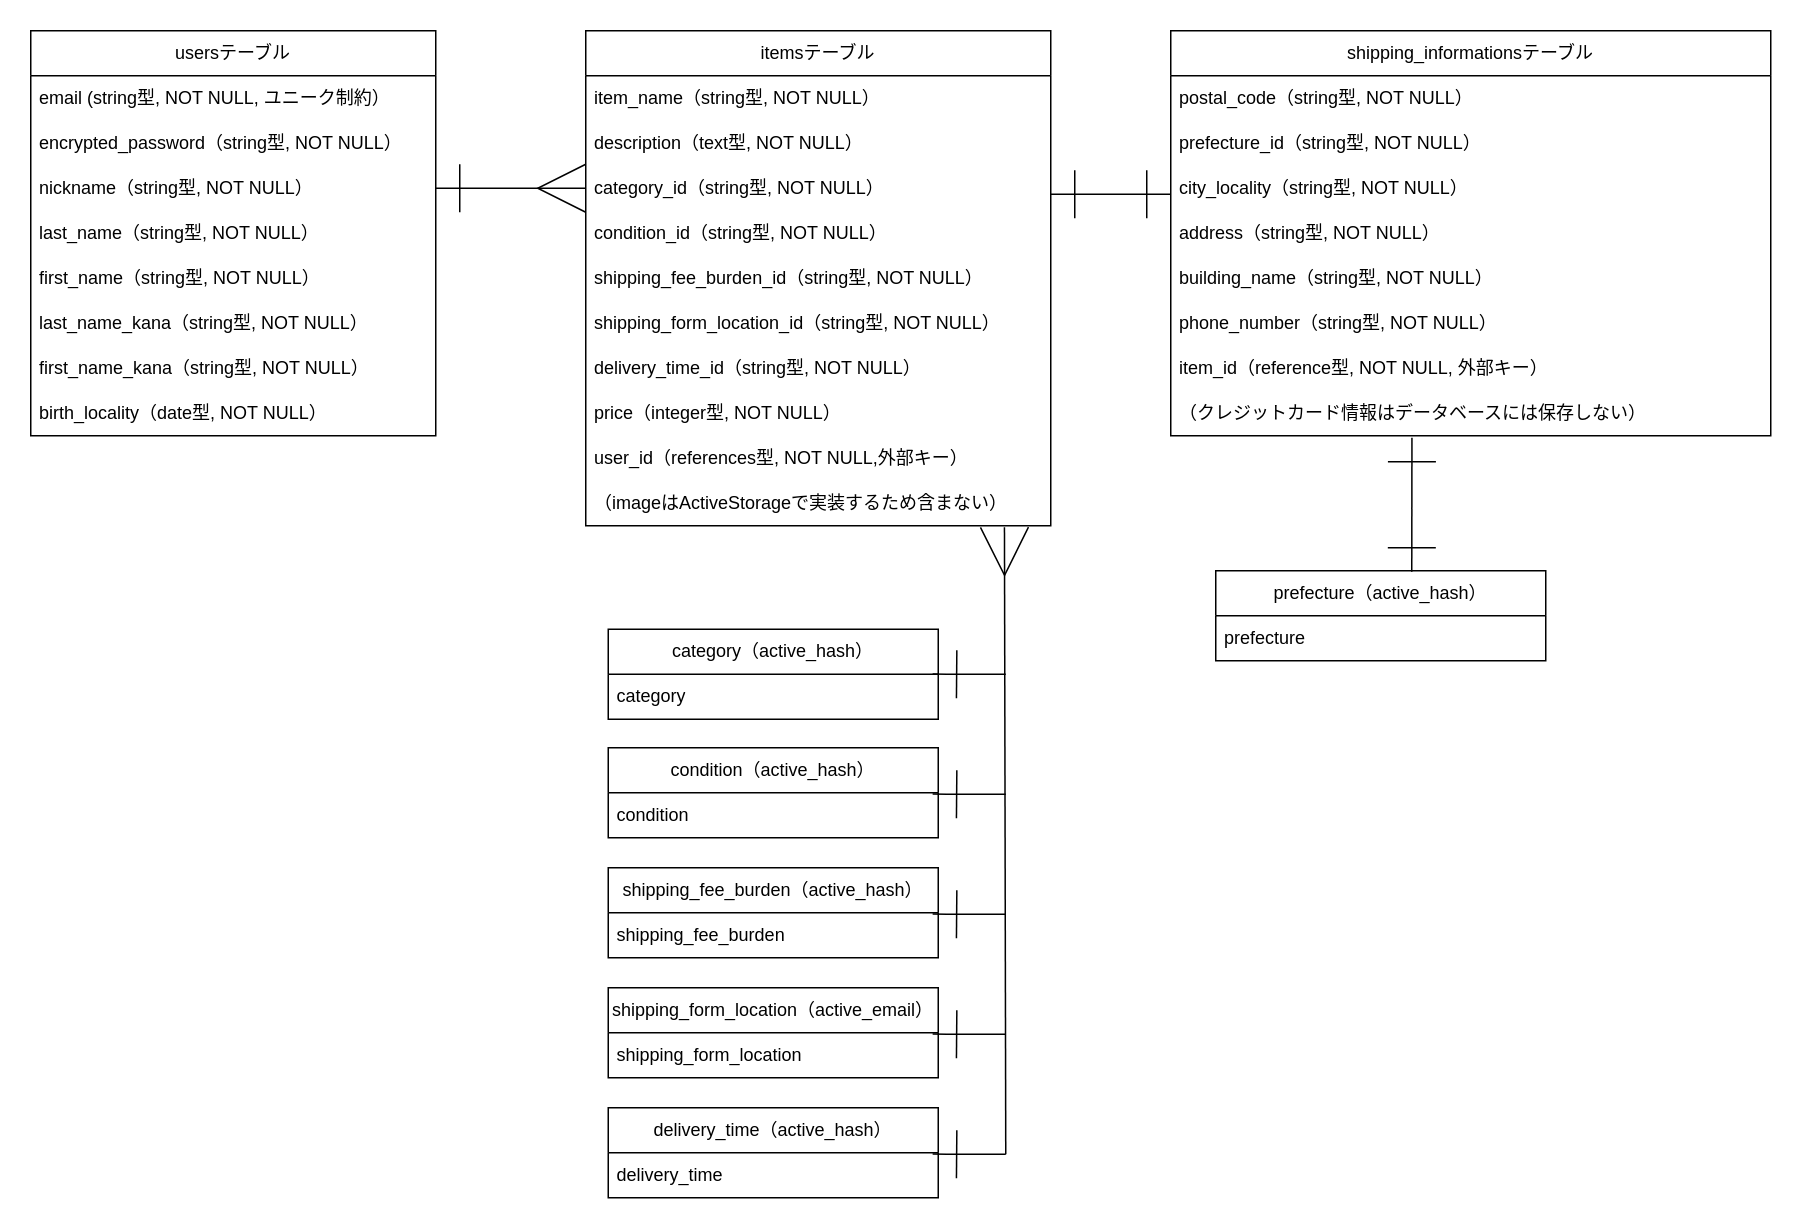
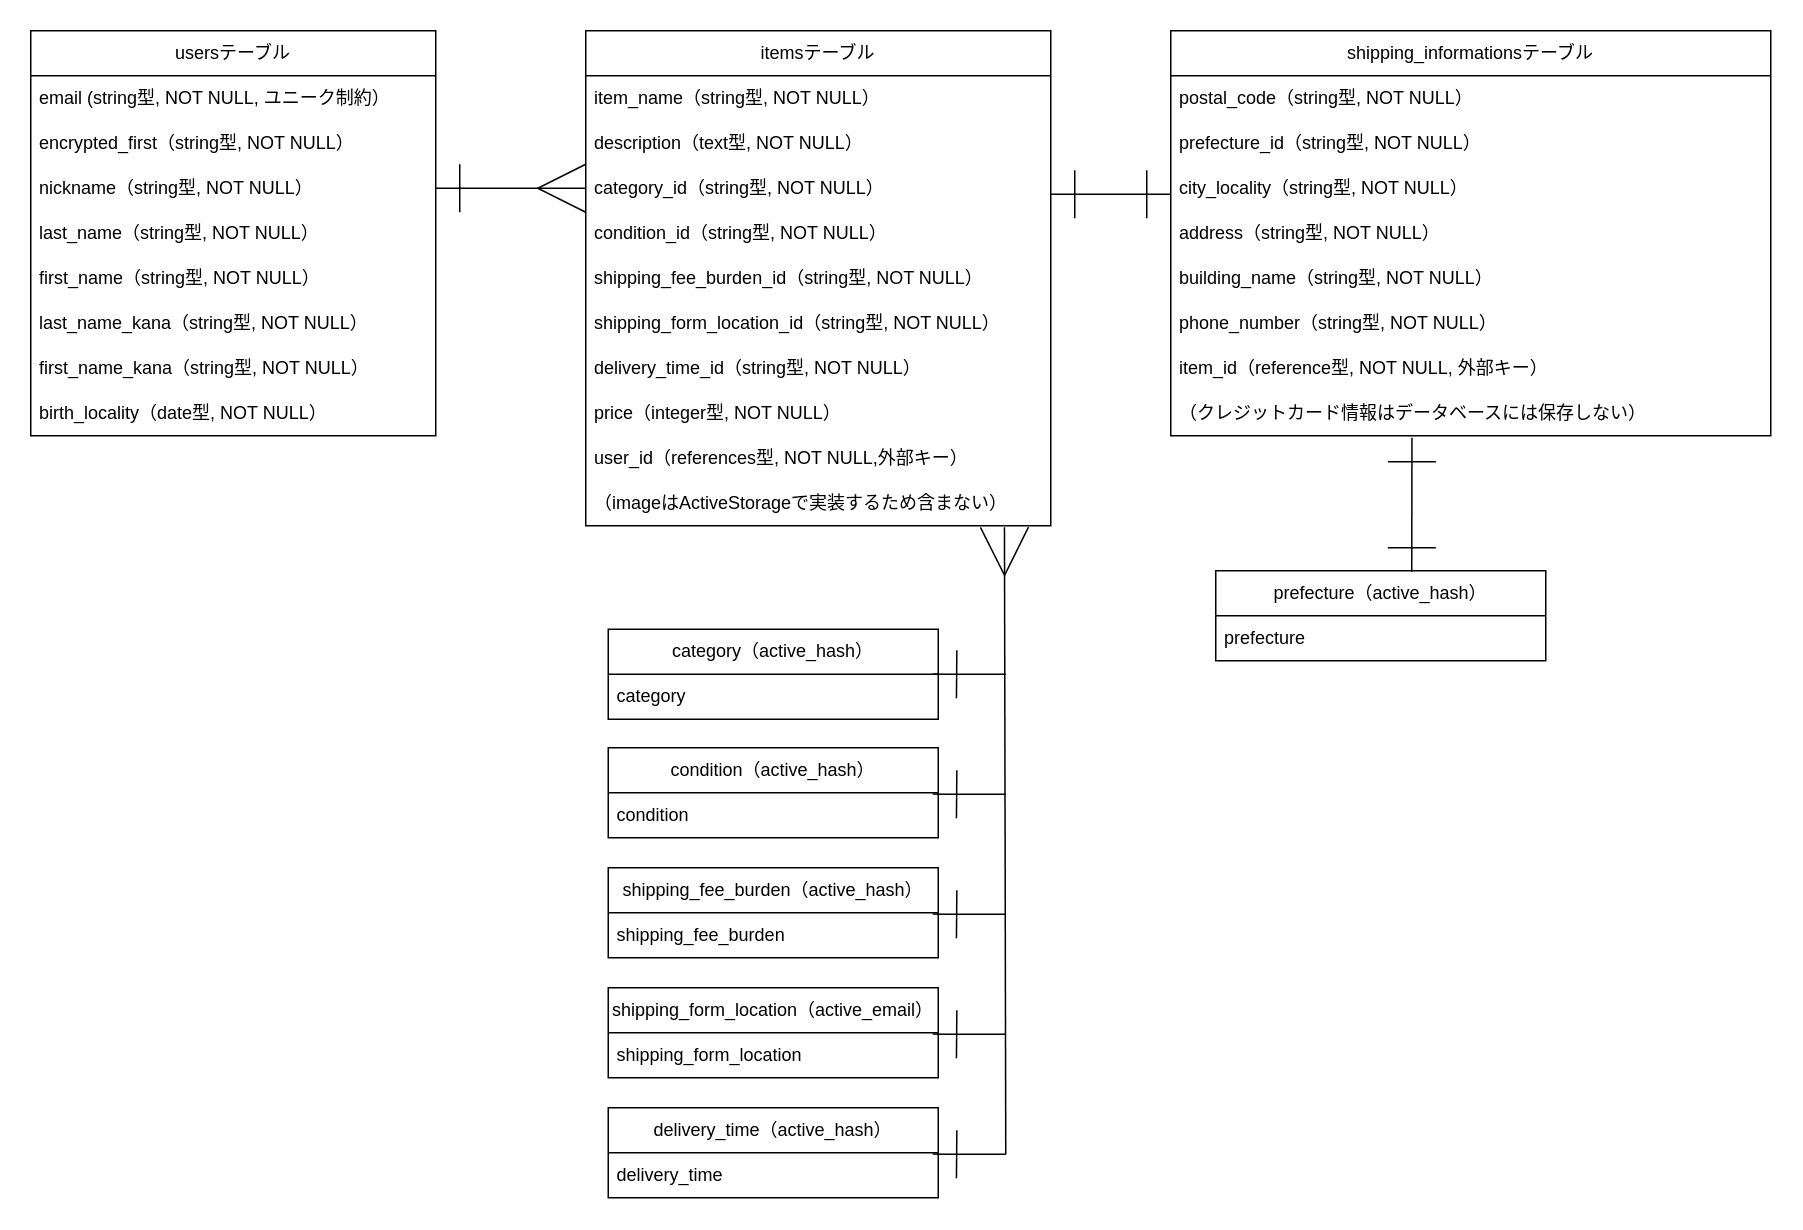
node "encrypted_password（string型, NOT NULL）": label "encrypted_password（string型, NOT NULL）" -> "encrypted_first（string型, NOT NULL）"
